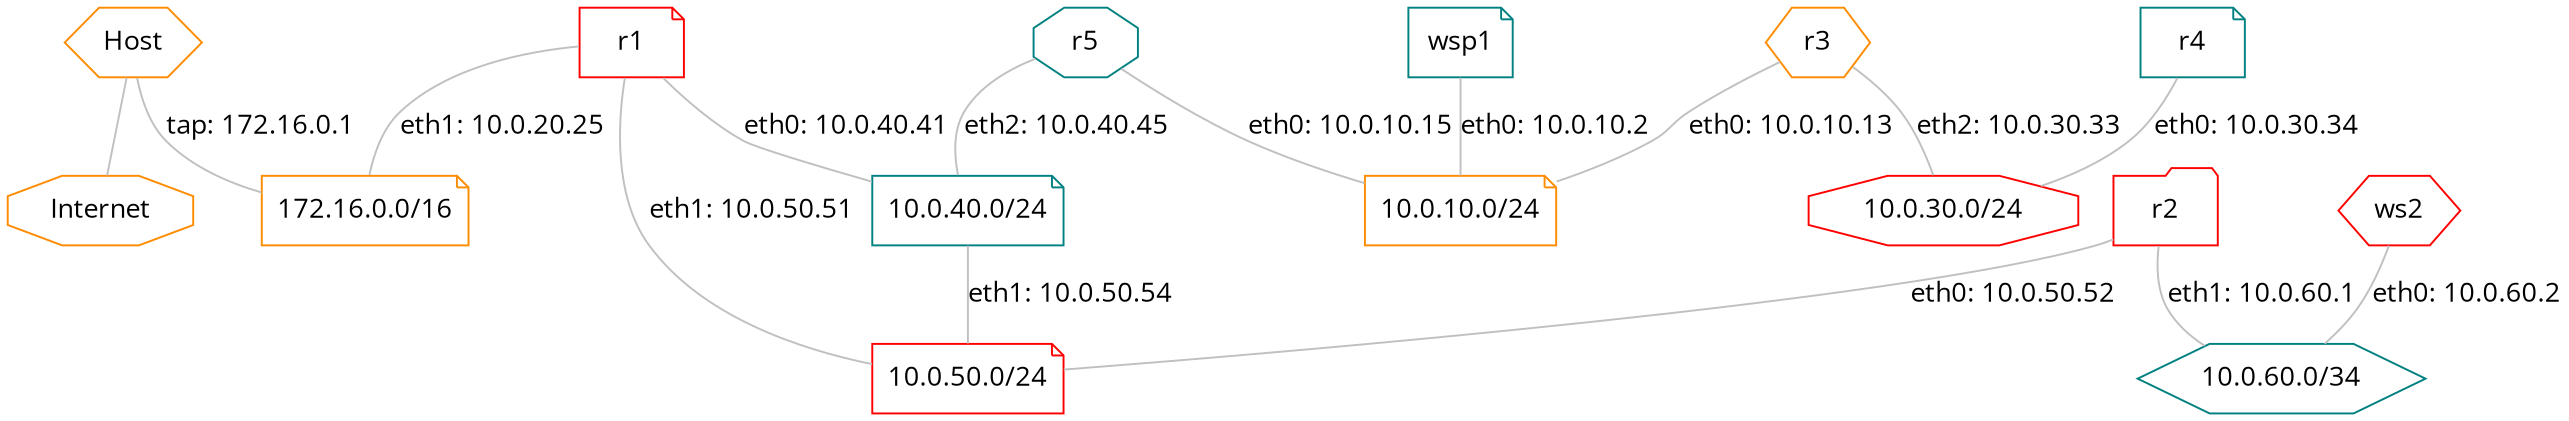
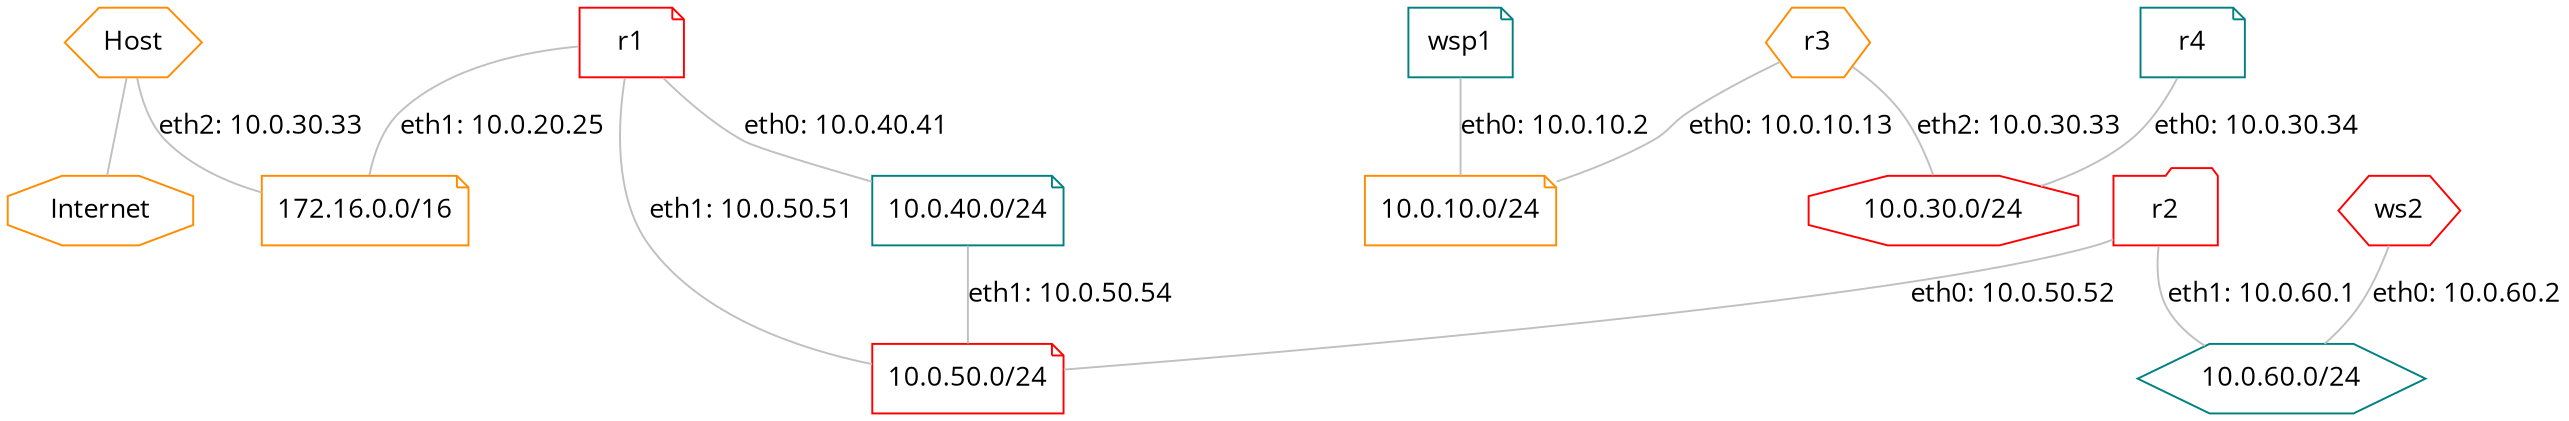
node "r5": removed
edge "Host" -- "172.16.0.0/16": label "tap: 172.16.0.1" -> "eth2: 10.0.30.33"
node "10.0.60.0/34": label "10.0.60.0/34" -> "10.0.60.0/24"
